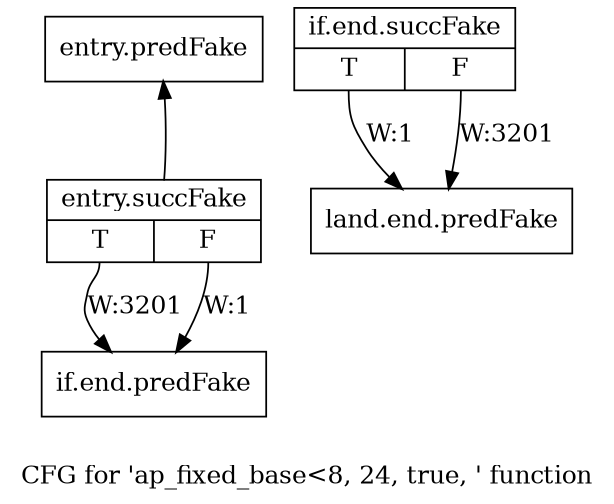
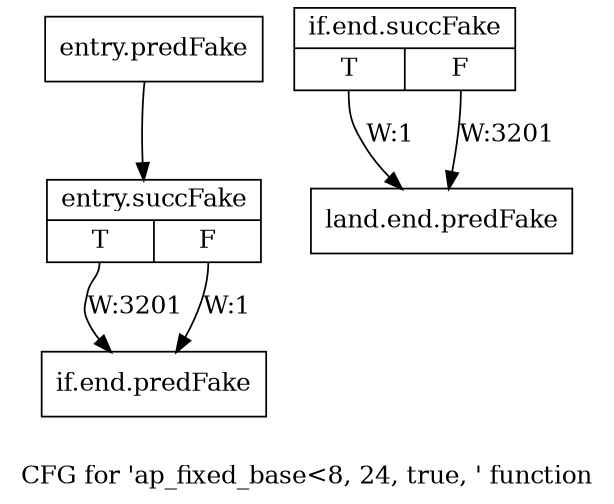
edge "entry.succFake" -> "entry.predFake": reversed
